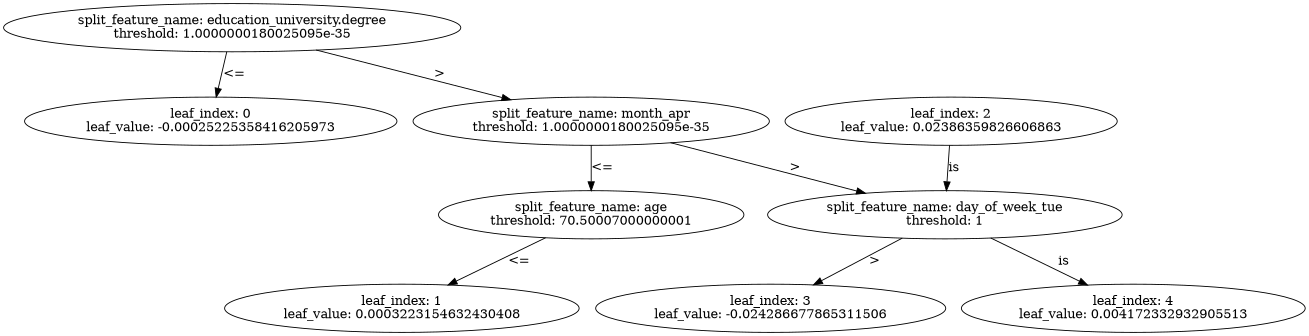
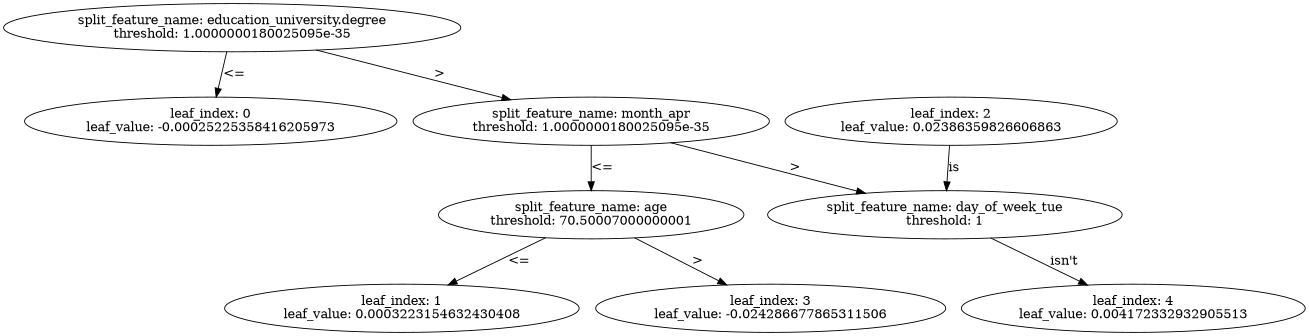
edge "split_feature_name: day_of_week_tue threshold: 1" -> "leaf_index: 3 leaf_value: -0.024286677865311506": now "split_feature_name: age threshold: 70.50007000000001" -> "leaf_index: 3 leaf_value: -0.024286677865311506"
edge "split_feature_name: day_of_week_tue threshold: 1" -> "leaf_index: 4 leaf_value: 0.004172332932905513": label "is" -> "isn't"
